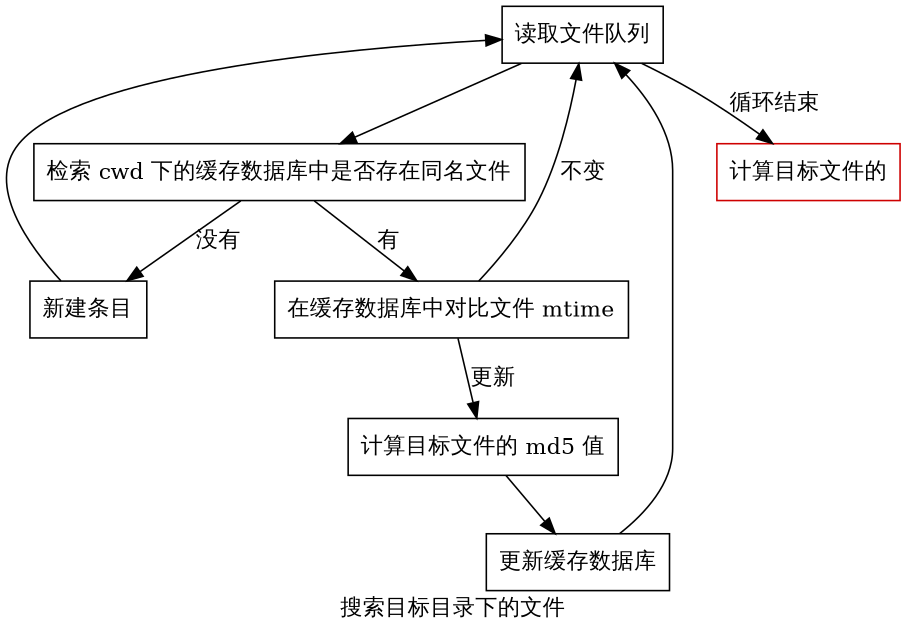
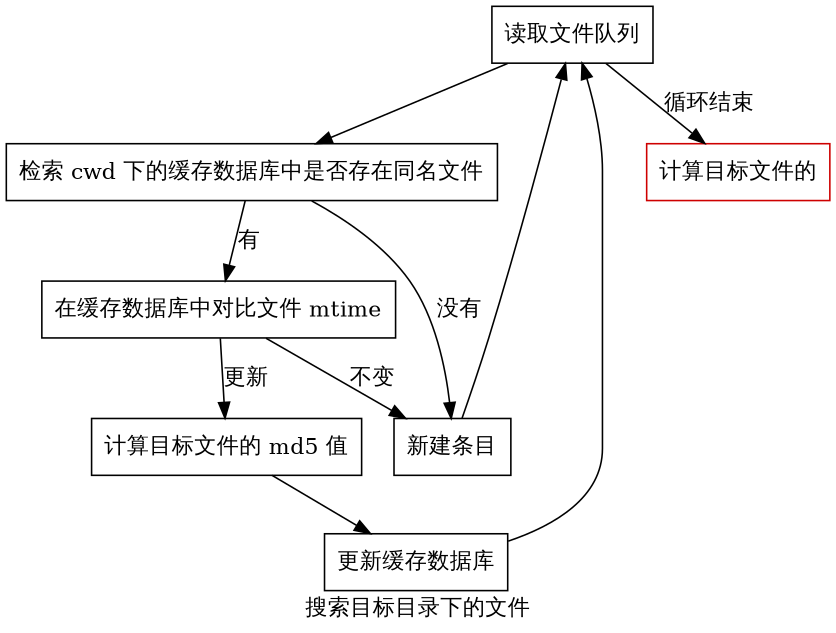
edge "在缓存数据库中对比文件 mtime" -> "读取文件队列": now "在缓存数据库中对比文件 mtime" -> "新建条目"
